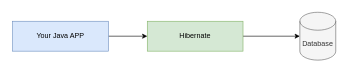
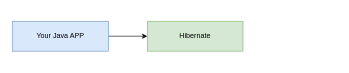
edge "Hibernate" -> "Database": removed
node "Database": removed
